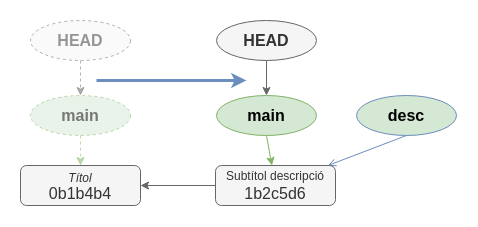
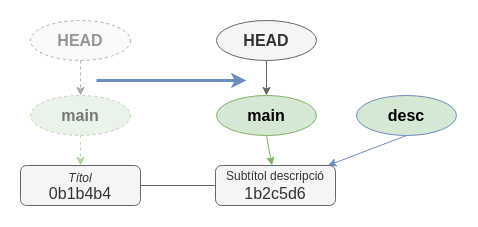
edge "desc" -> "Subtítol descripció 1b2c5d6": arrowhead open -> classic
edge "Subtítol descripció 1b2c5d6" -> "Títol 0b1b4b4": arrowhead classic -> none
